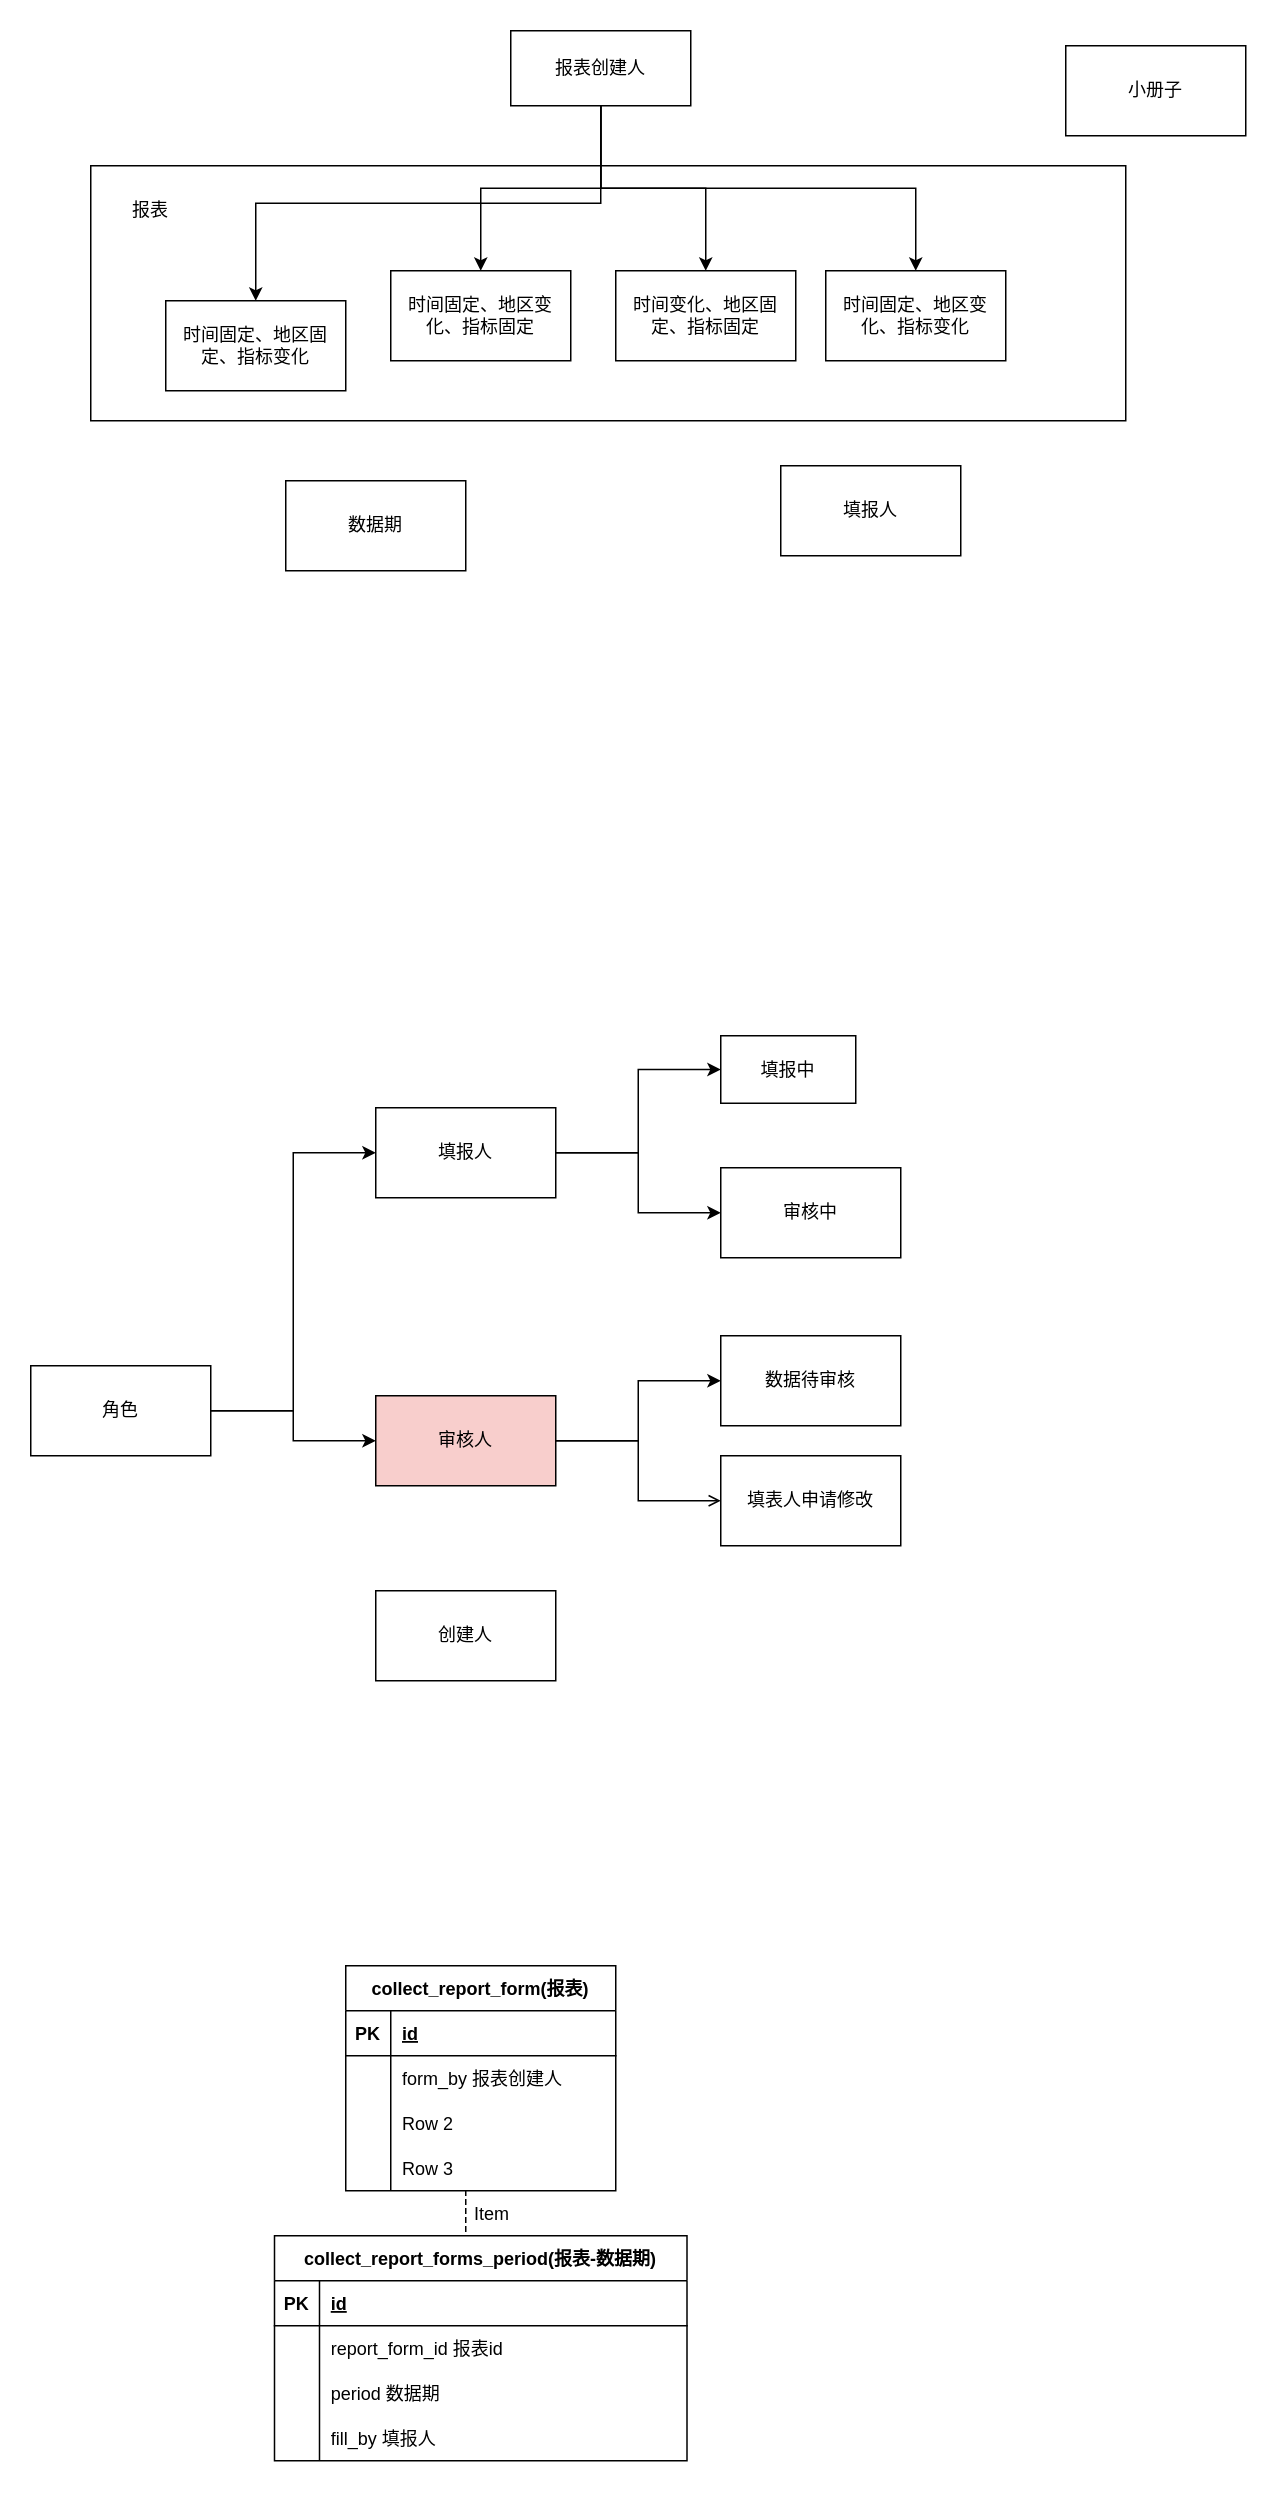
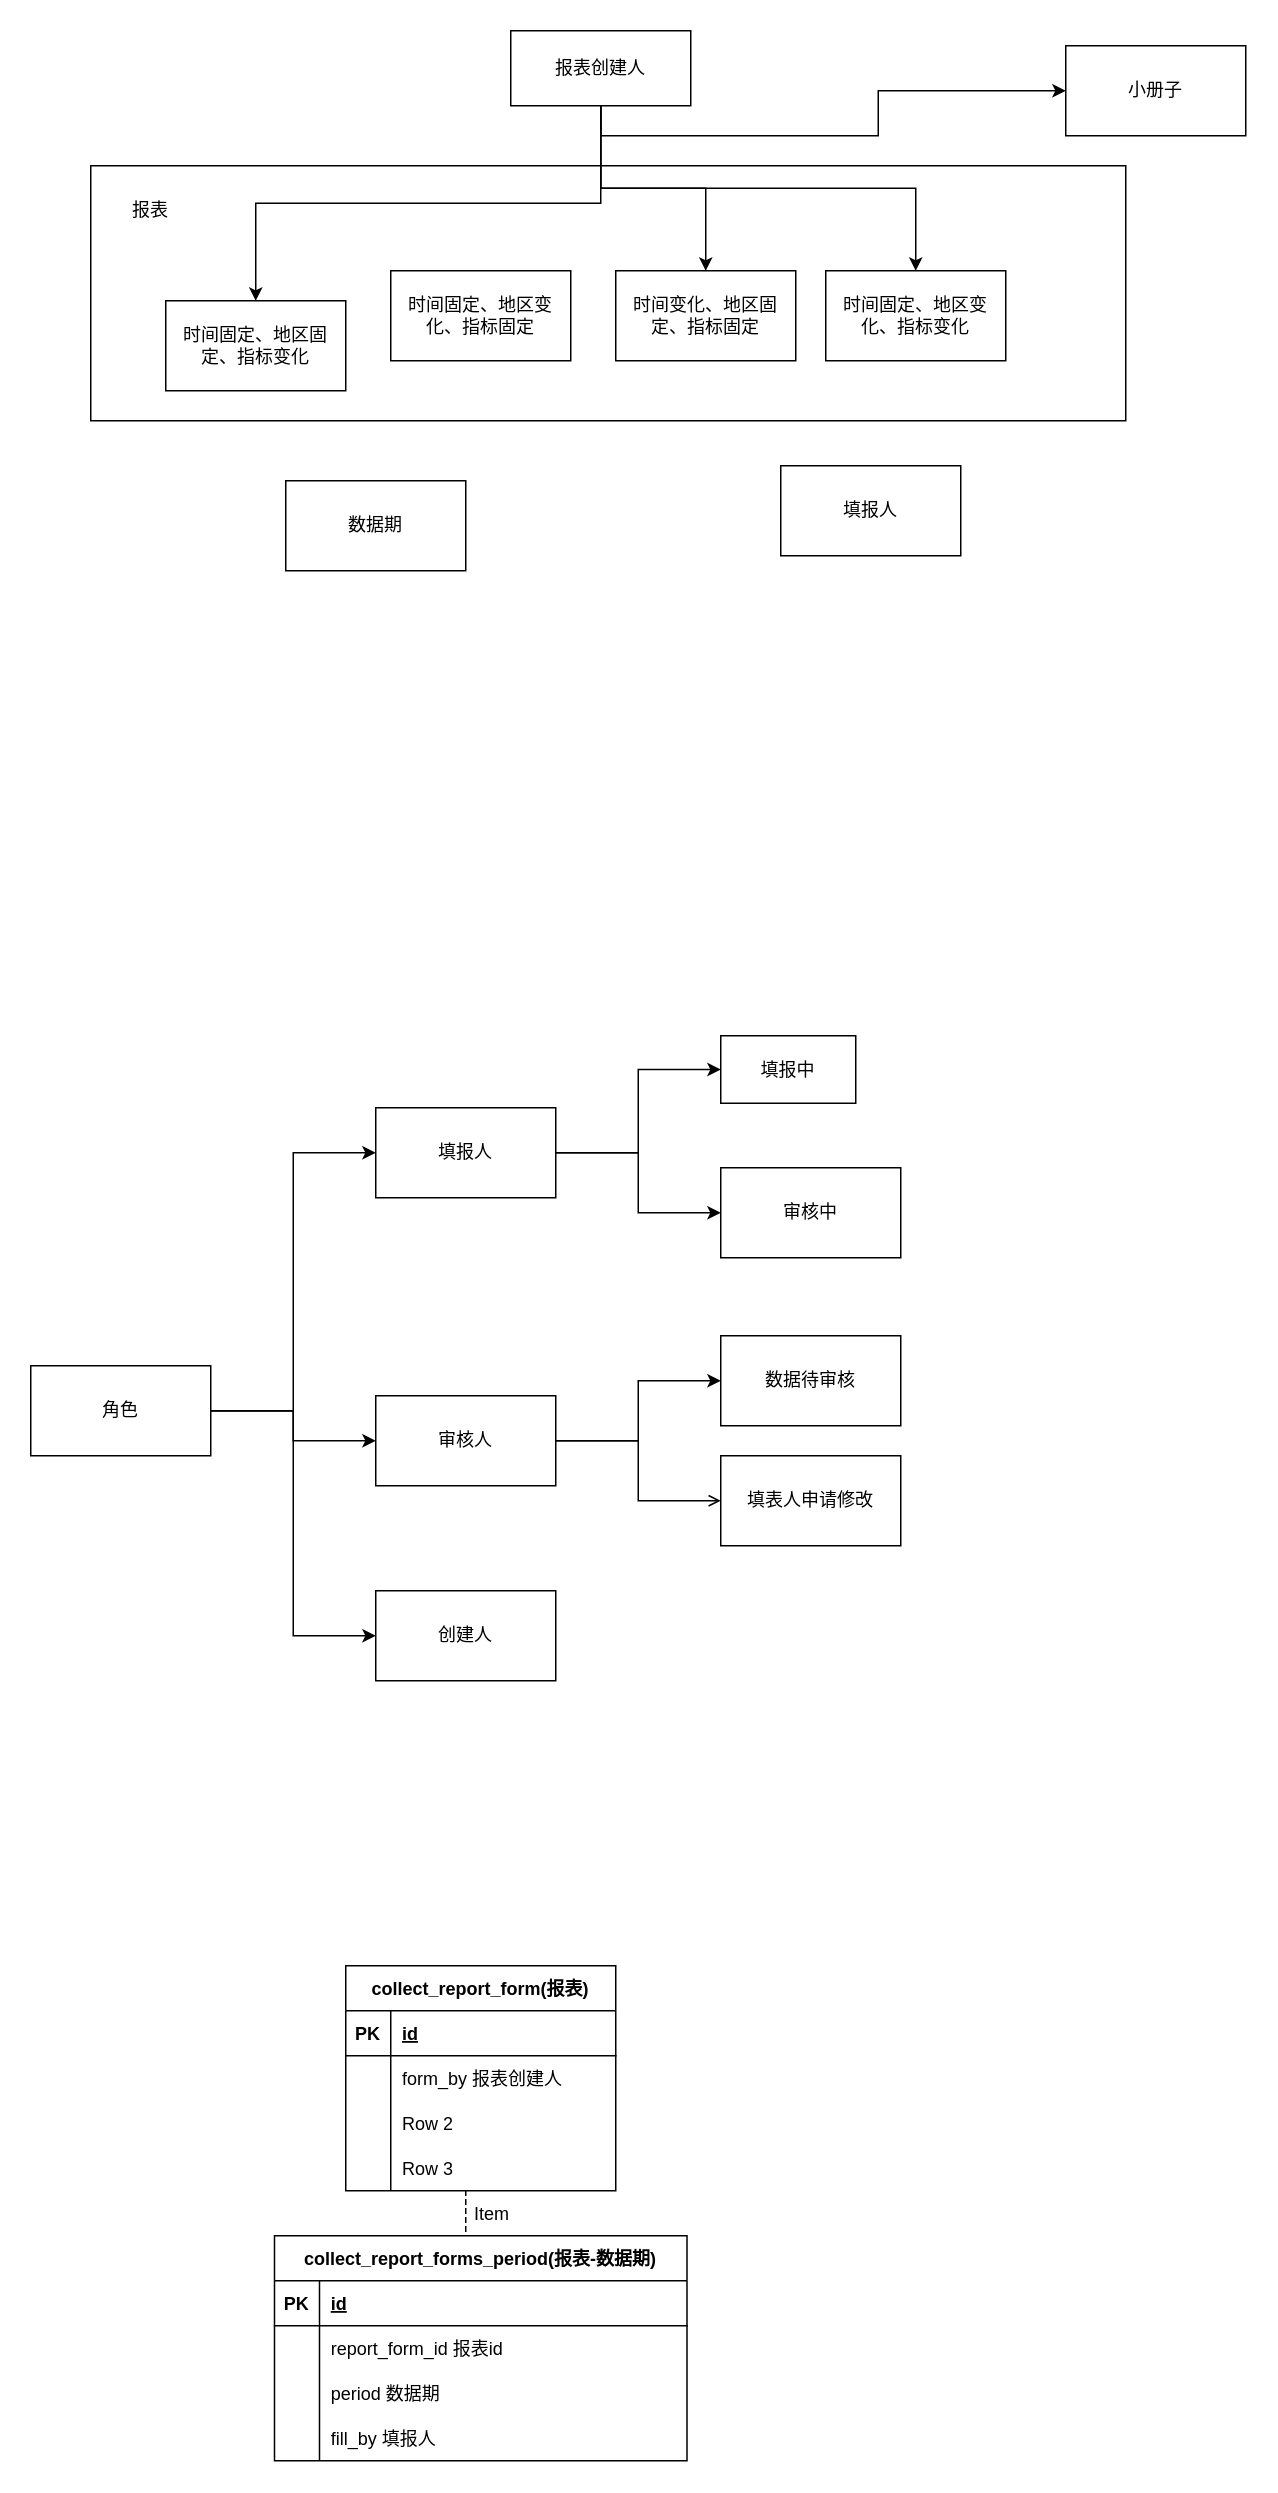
edge "报表创建人" -> "时间固定、地区变化、指标固定": now "报表创建人" -> "小册子"
node "审核人": fillcolor #f8cecc -> #ffffff
edge "角色" -> "创建人": added
